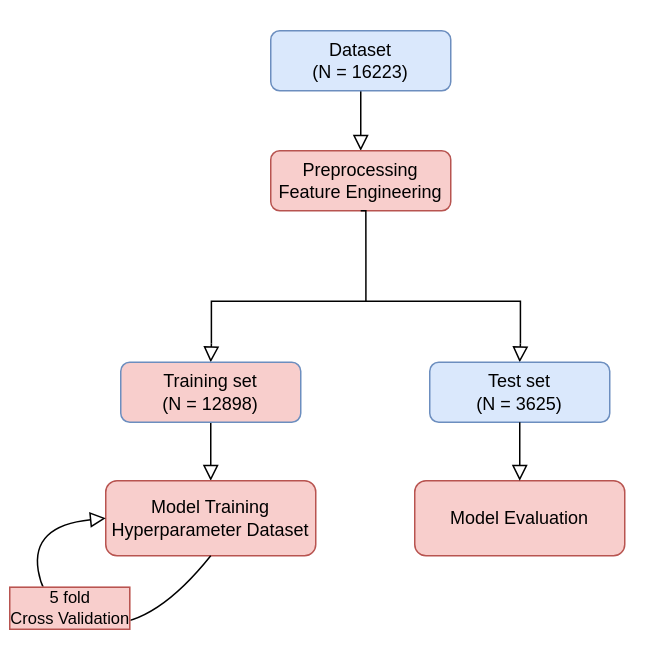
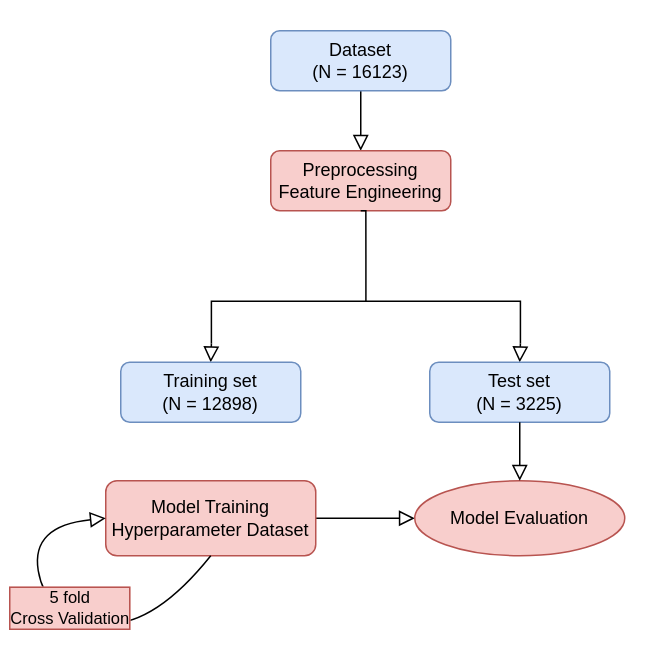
node "Dataset (N = 16223)": label "Dataset (N = 16223)" -> "Dataset (N = 16123)"
node "Training set (N = 12898)": fillcolor #f8cecc -> #dae8fc
node "Test set (N = 3625)": label "Test set (N = 3625)" -> "Test set (N = 3225)"
edge "Training set (N = 12898)" -> "Model Training Hyperparameter Dataset": removed
edge "Model Training Hyperparameter Dataset" -> "Model Evaluation": added
node "Model Evaluation": shape rounded rectangle -> ellipse
